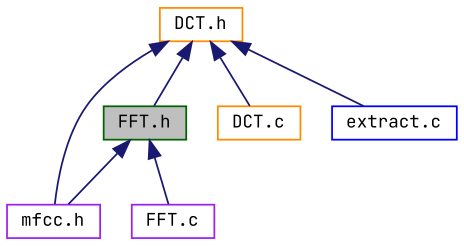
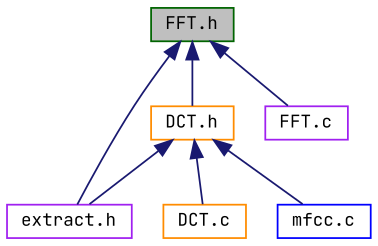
edge "FFT.h" -> "DCT.h": reversed
node "extract.c": label "extract.c" -> "mfcc.c"
node "mfcc.h": label "mfcc.h" -> "extract.h"
